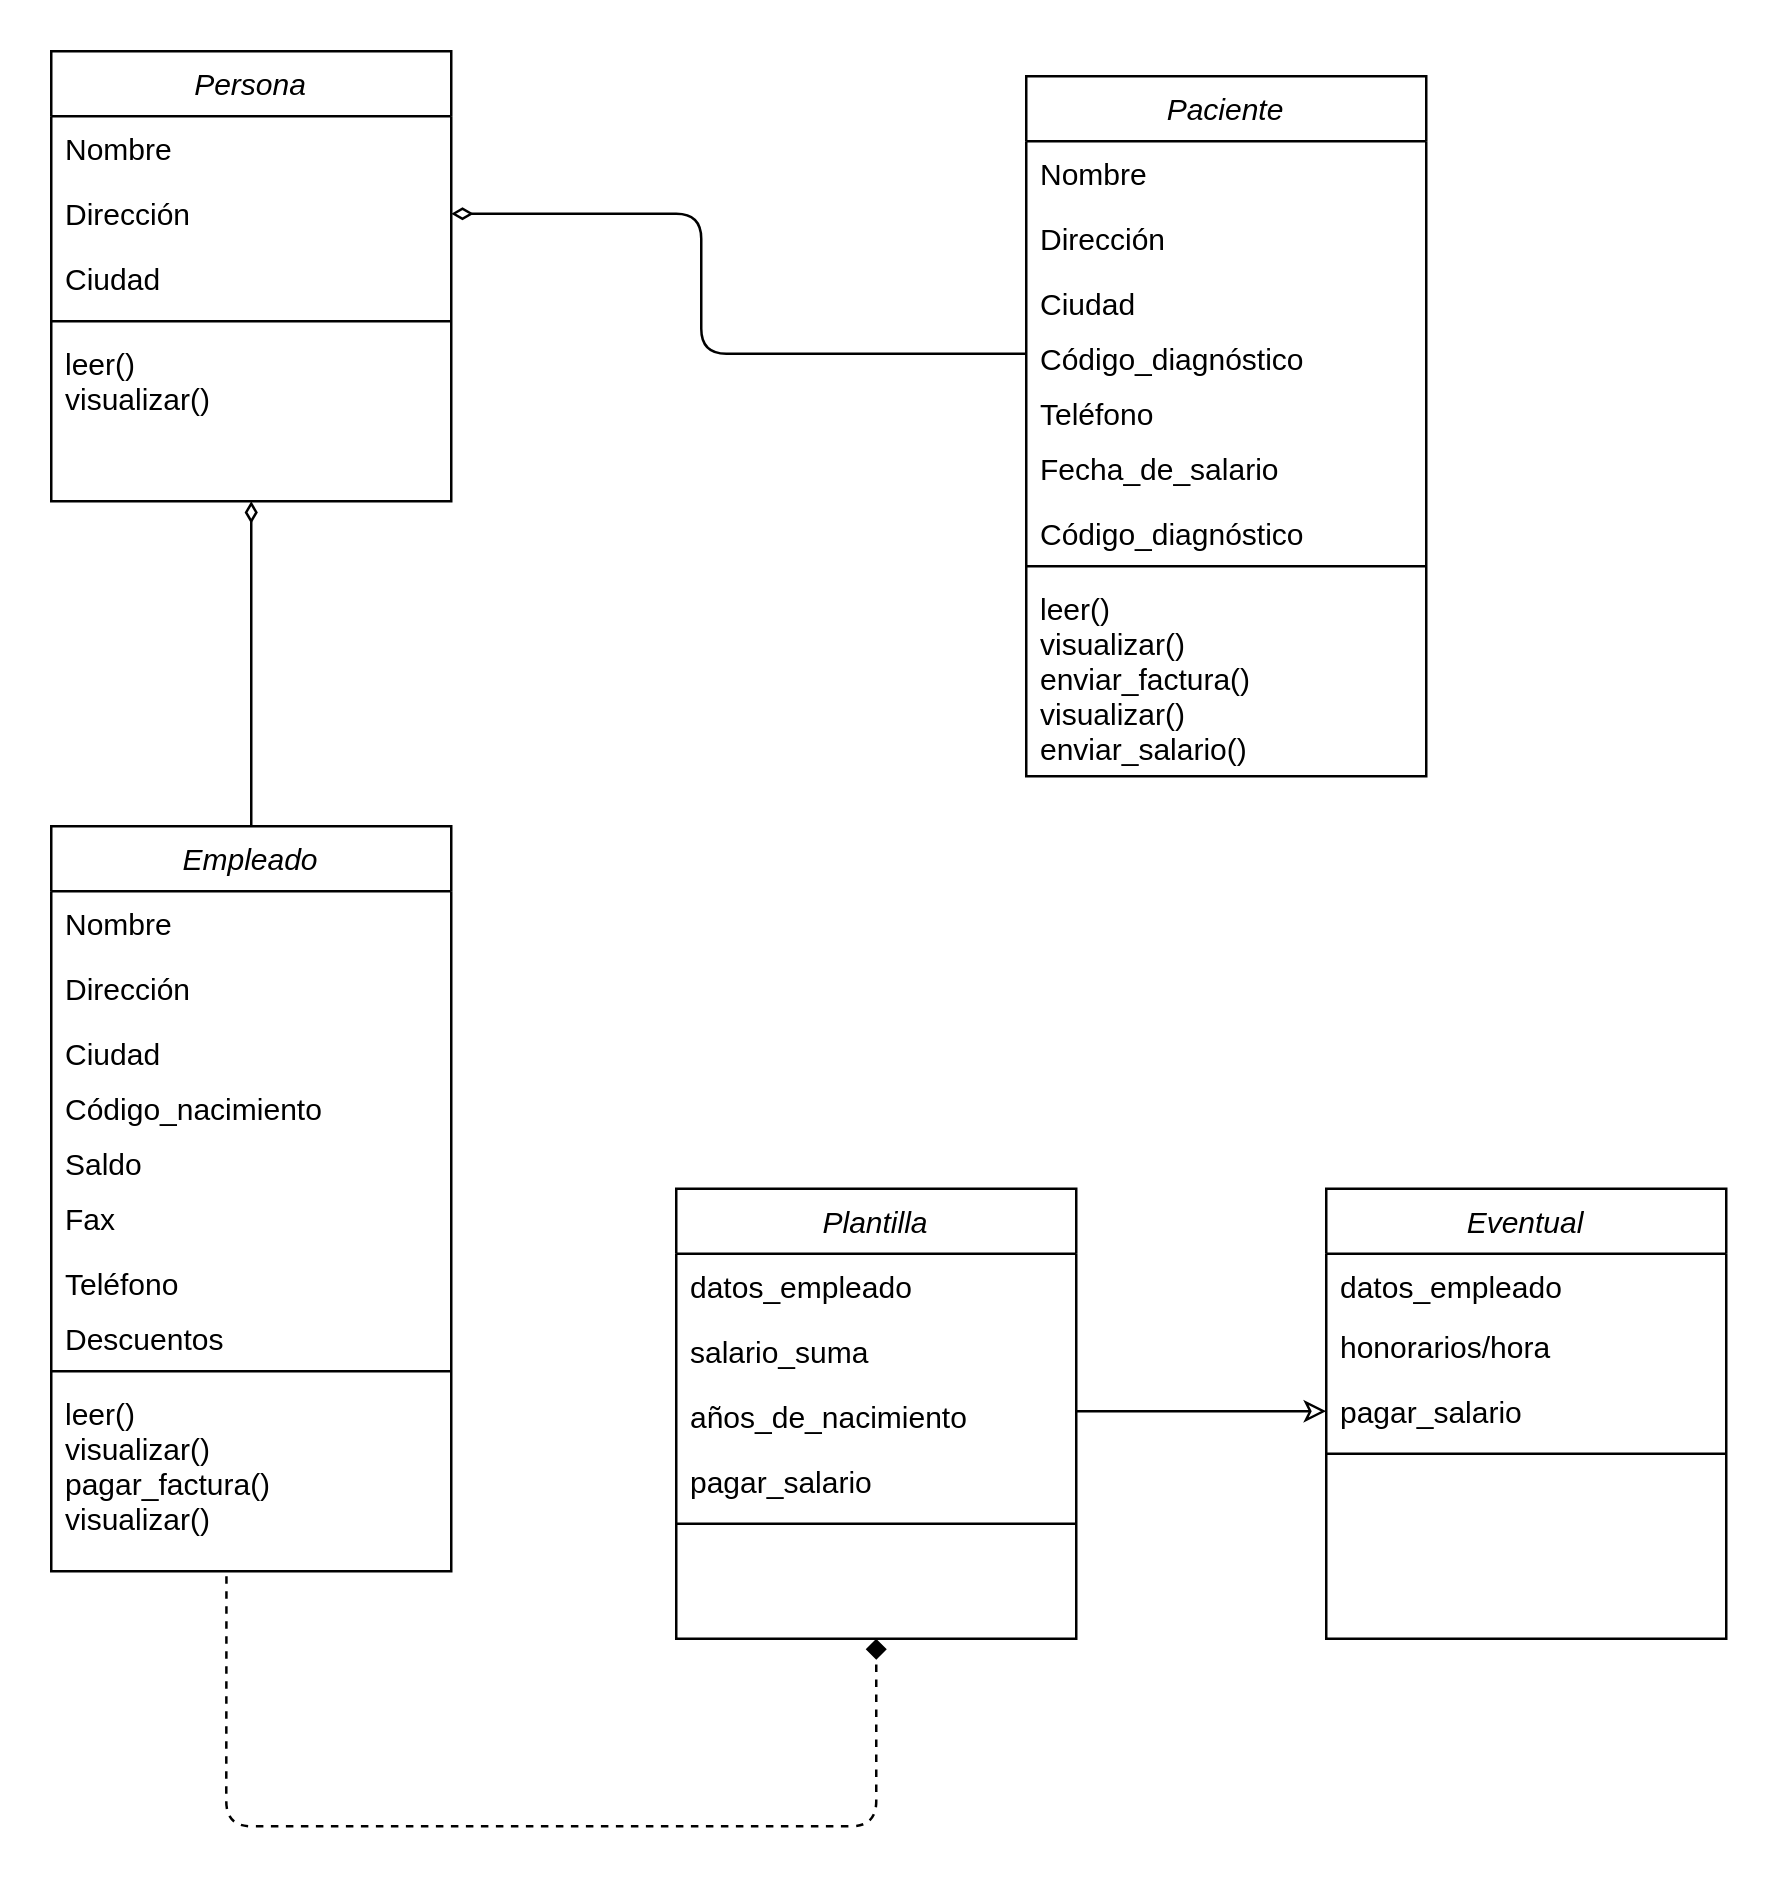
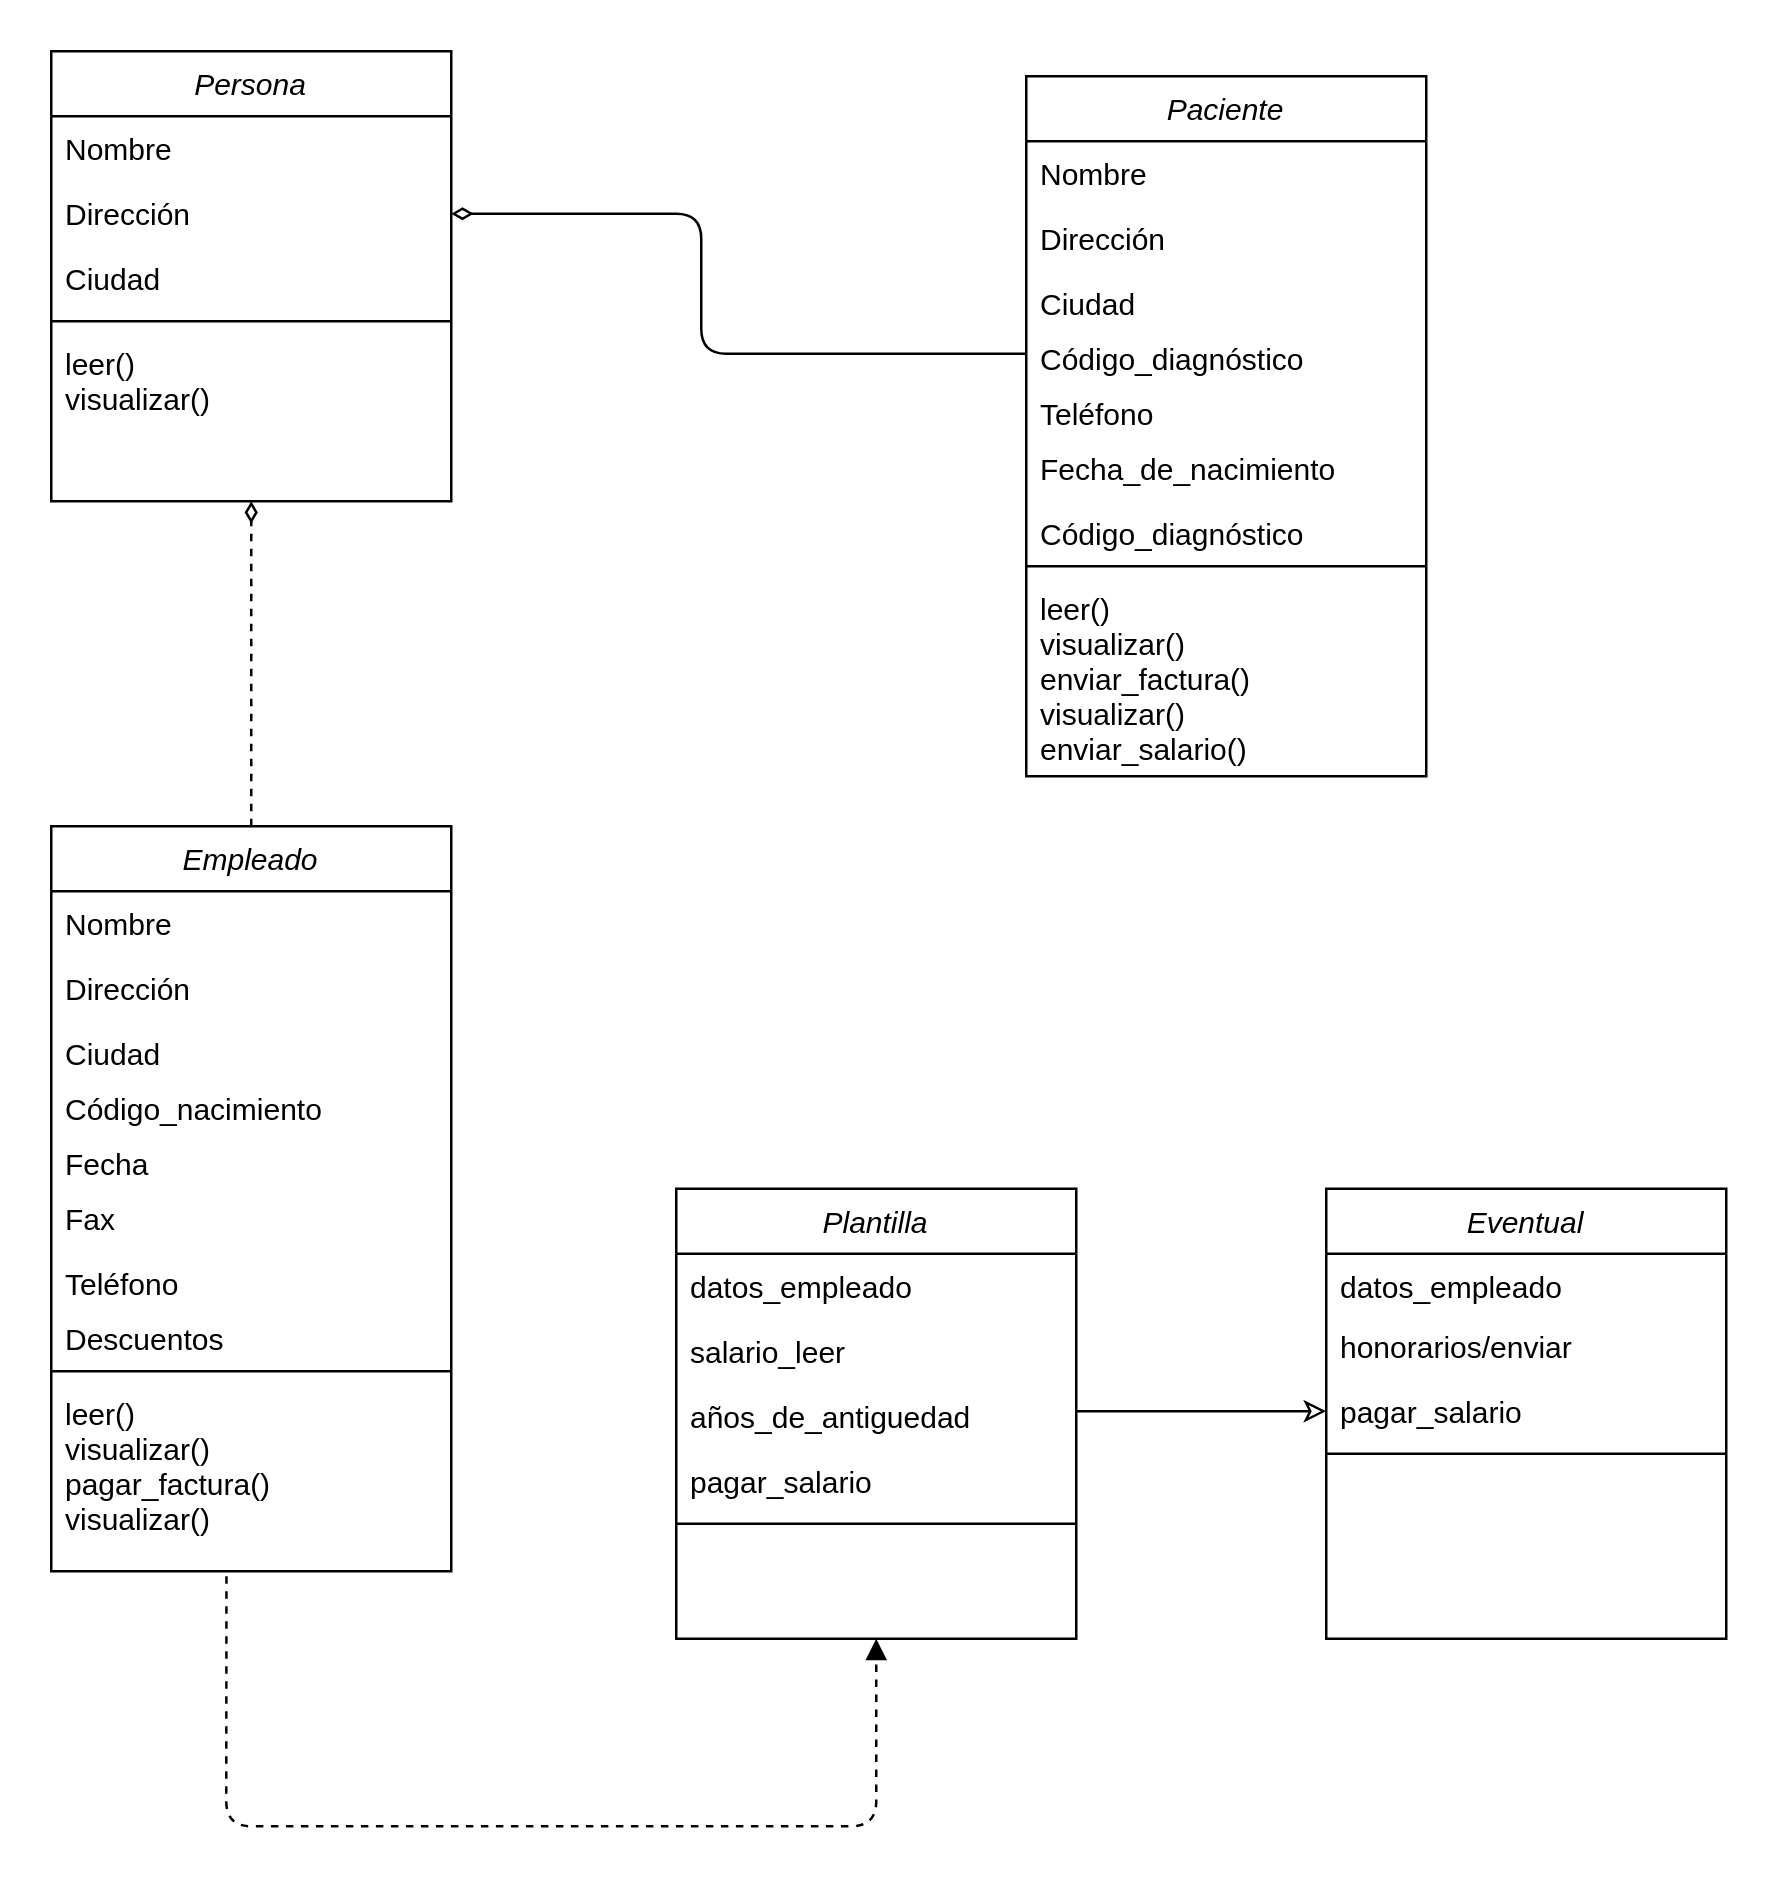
node "Fecha_de_salario": label "Fecha_de_salario" -> "Fecha_de_nacimiento"
edge "Empleado" -> "leer() visualizar()": style solid -> dashed
node "Saldo": label "Saldo" -> "Fecha"
node "honorarios/hora": label "honorarios/hora" -> "honorarios/enviar"
node "salario_suma": label "salario_suma" -> "salario_leer"
node "años_de_nacimiento": label "años_de_nacimiento" -> "años_de_antiguedad"
edge "leer() visualizar() pagar_factura() visualizar()" -> "Plantilla": arrowhead diamond -> block
